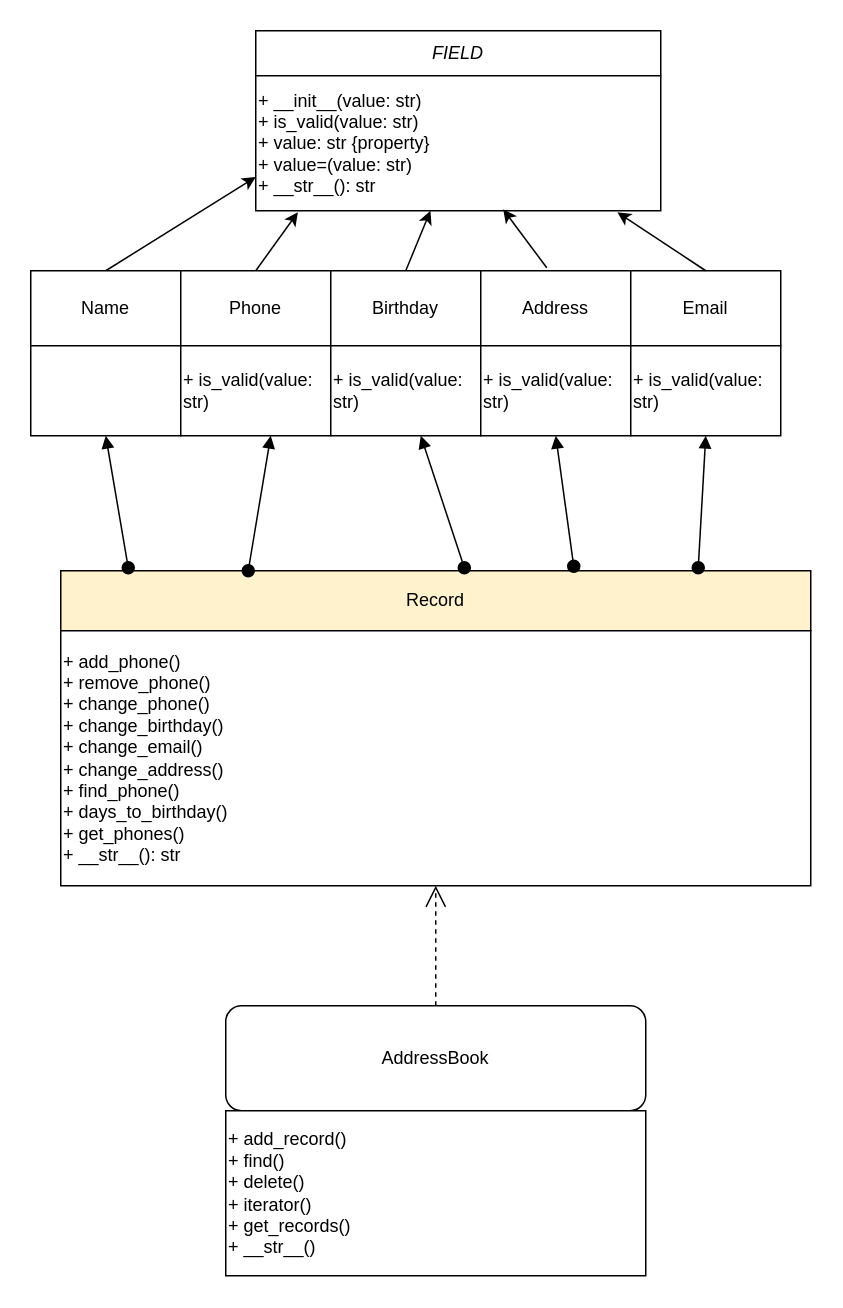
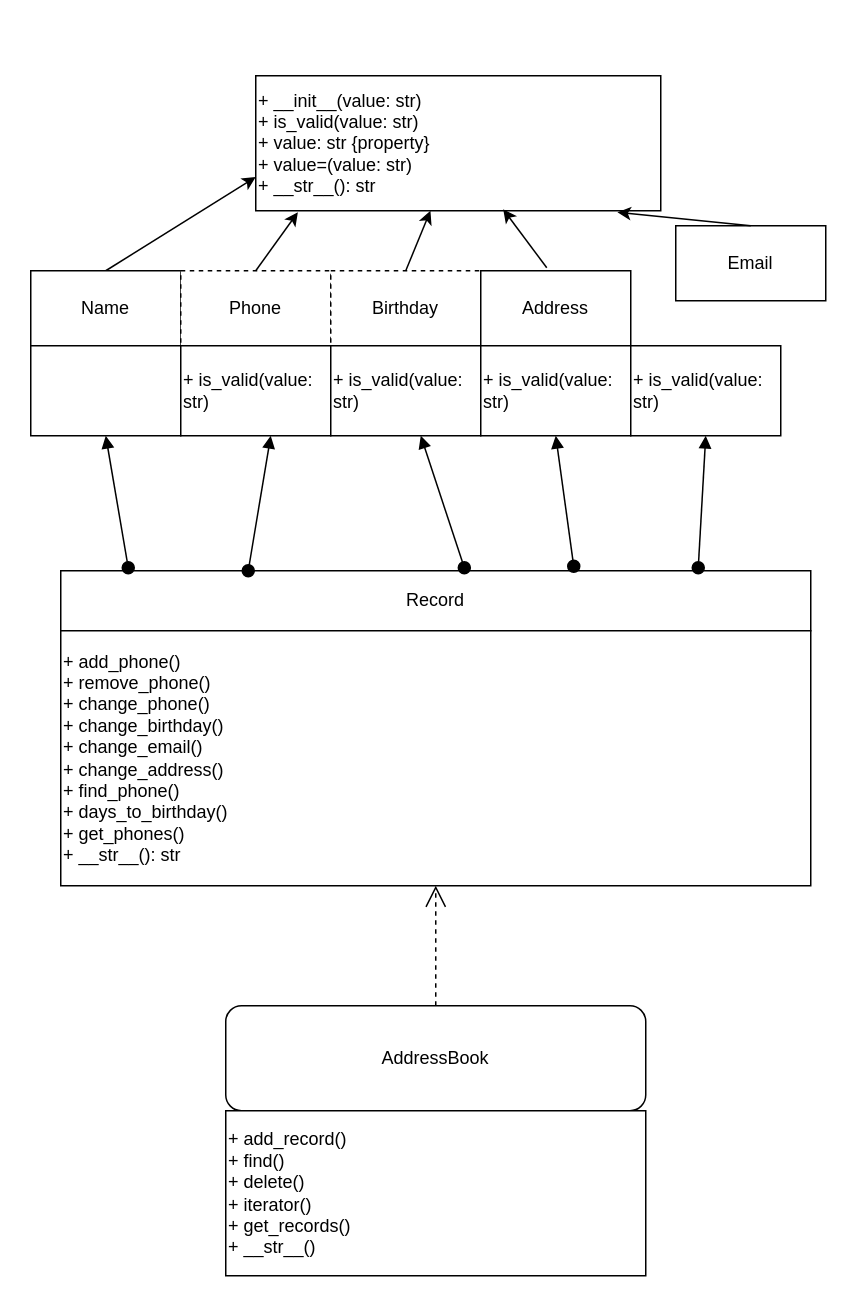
node "FIELD": removed
node "Phone": style solid -> dashed
node "Birthday": style solid -> dashed
node "Email": moved (706, 308) -> (751, 263)
node "Record": fillcolor #fff2cc -> #ffffff
